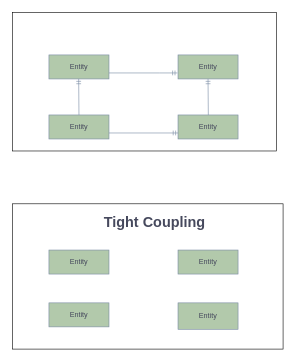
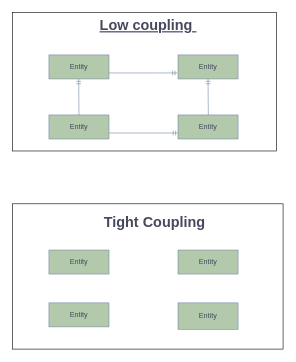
node "Low coupling": added
